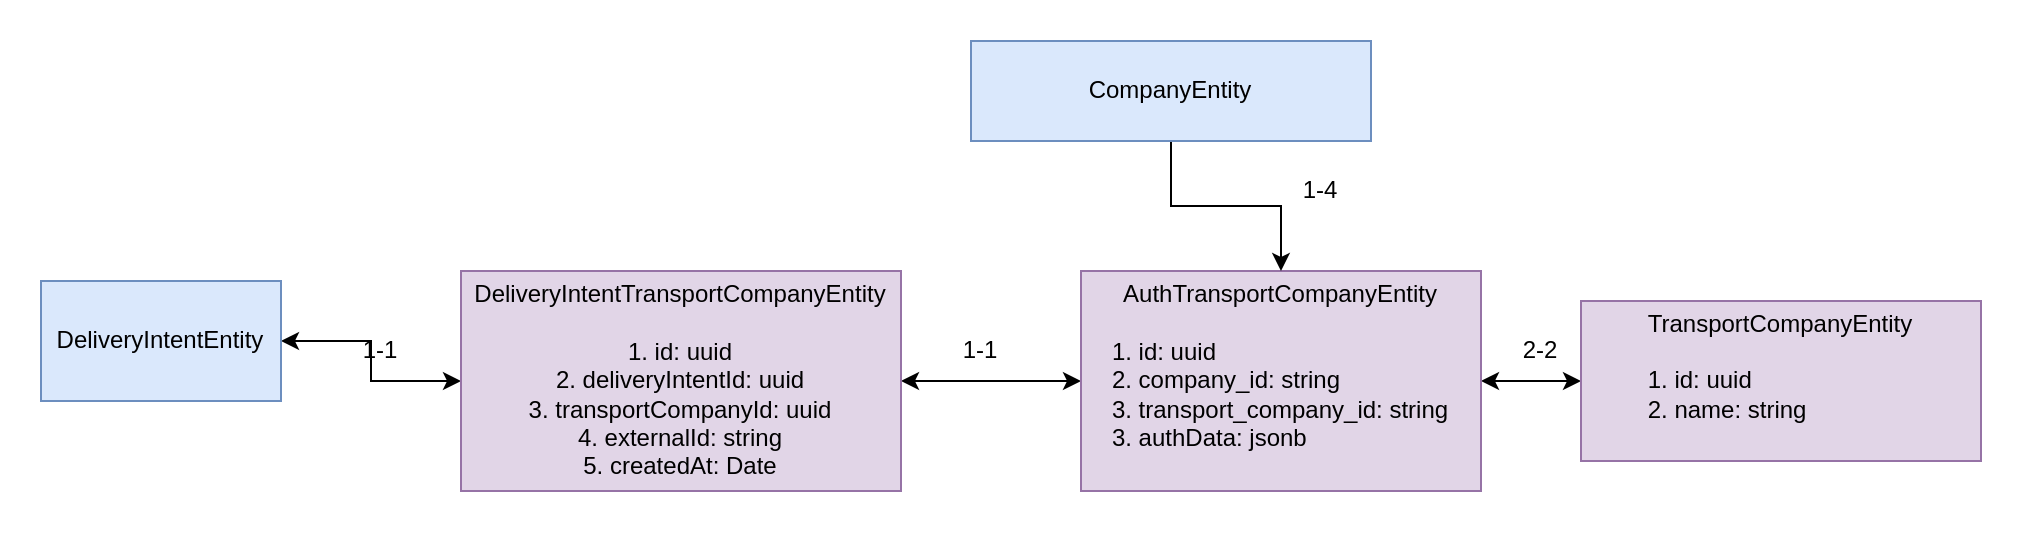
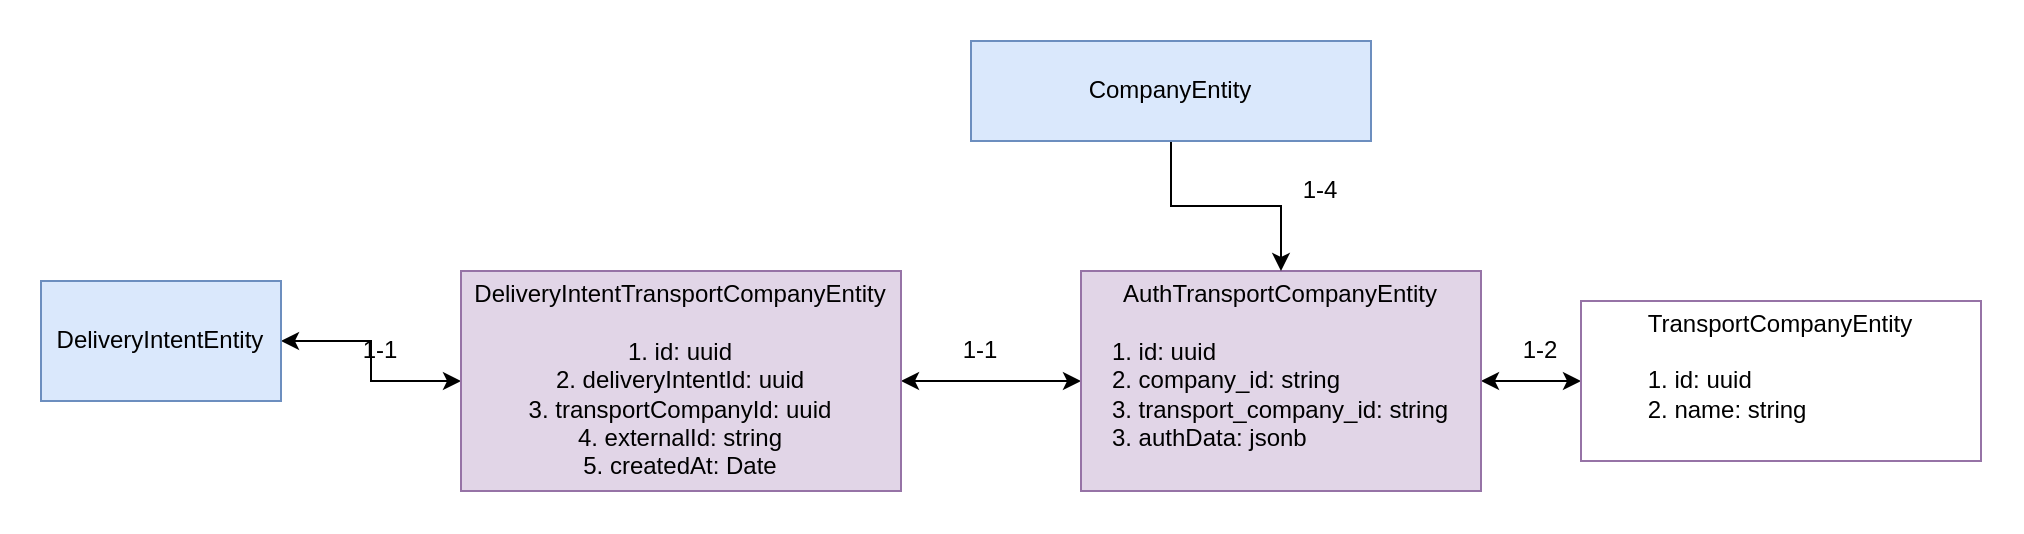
node "2-2": label "2-2" -> "1-2"
node "TransportCompanyEntity 1. id: uuid 2. name: string": fillcolor #e1d5e7 -> #ffffff
